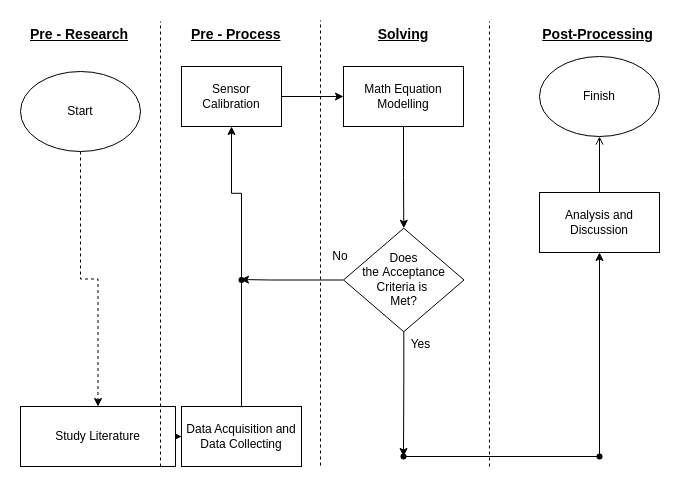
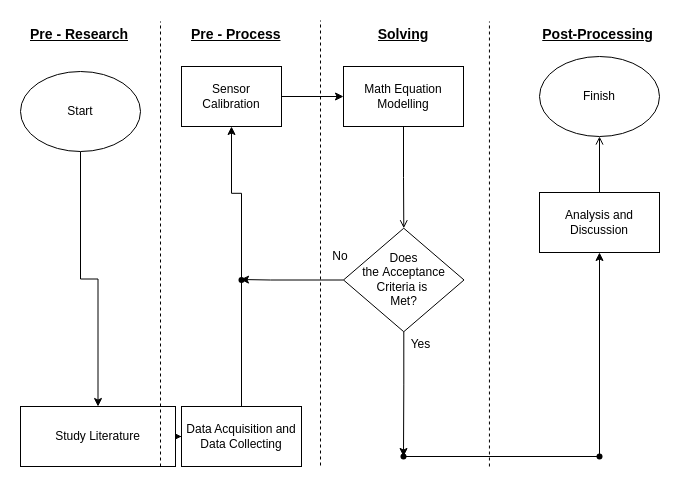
edge "Math Equation Modelling" -> "Does the Acceptance Criteria is Met?": arrowhead classic -> open
edge "Start" -> "Study Literature": style dashed -> solid
